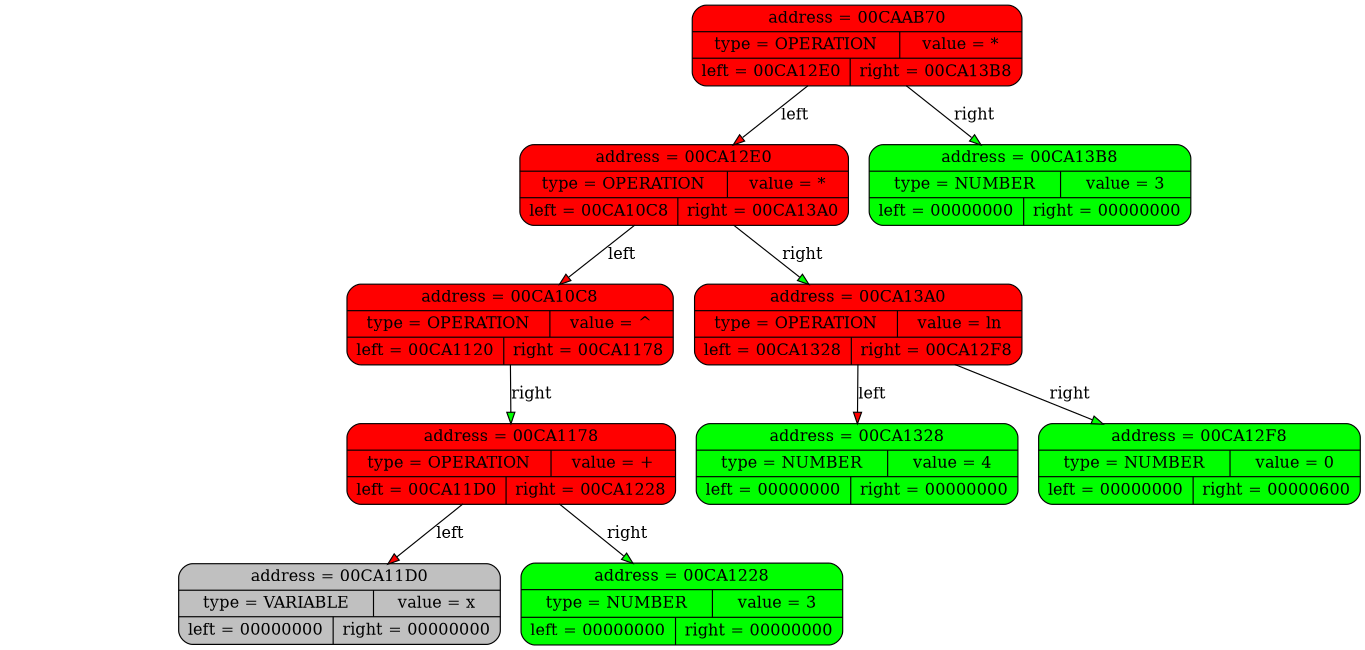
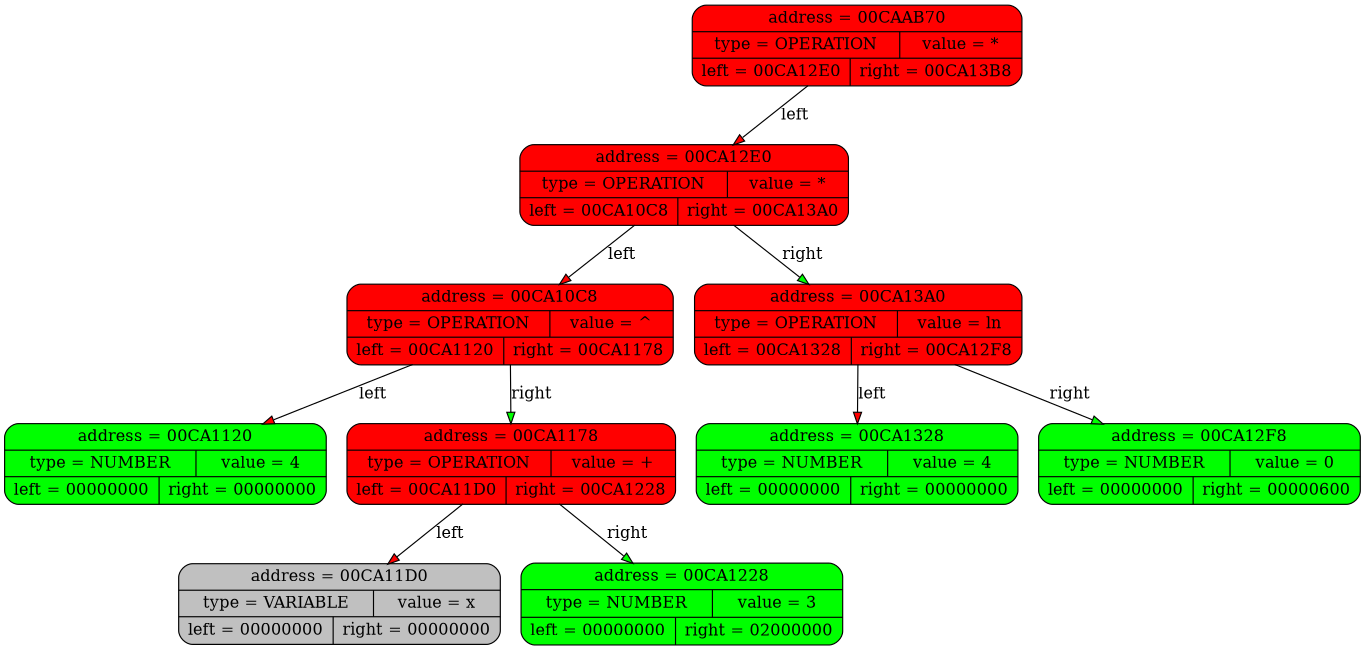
node "address = 00CA13B8": removed
node "address = 00CA1120": added
node "address = 00CA1228": text "right = 00000000" -> "right = 02000000"
